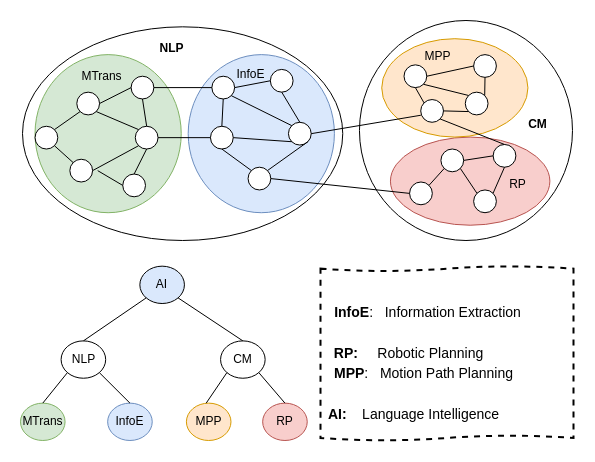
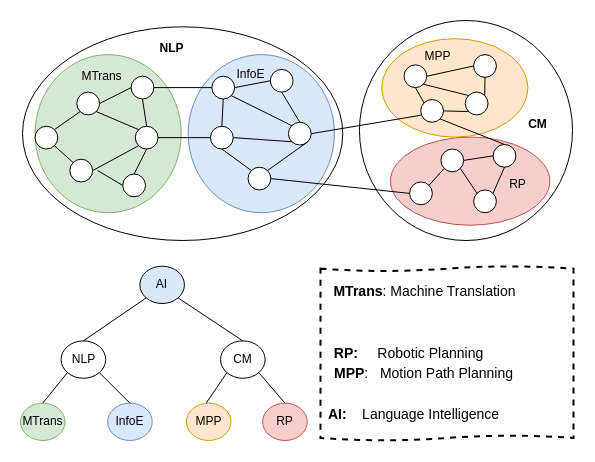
node "MTrans: Machine Translation": added
node "InfoE: Information Extraction": removed
